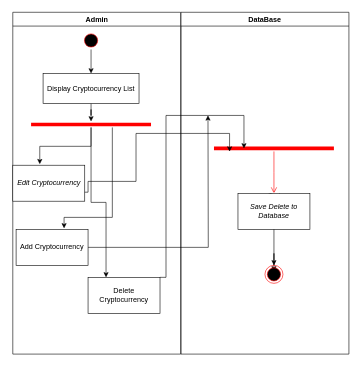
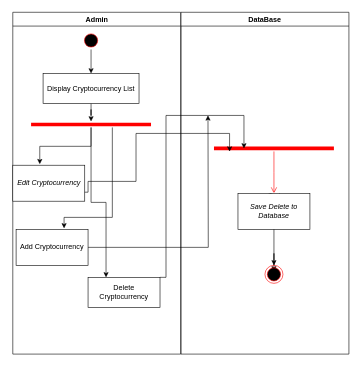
node "Delete Cryptocurrency": size 72x36 -> 72x30
